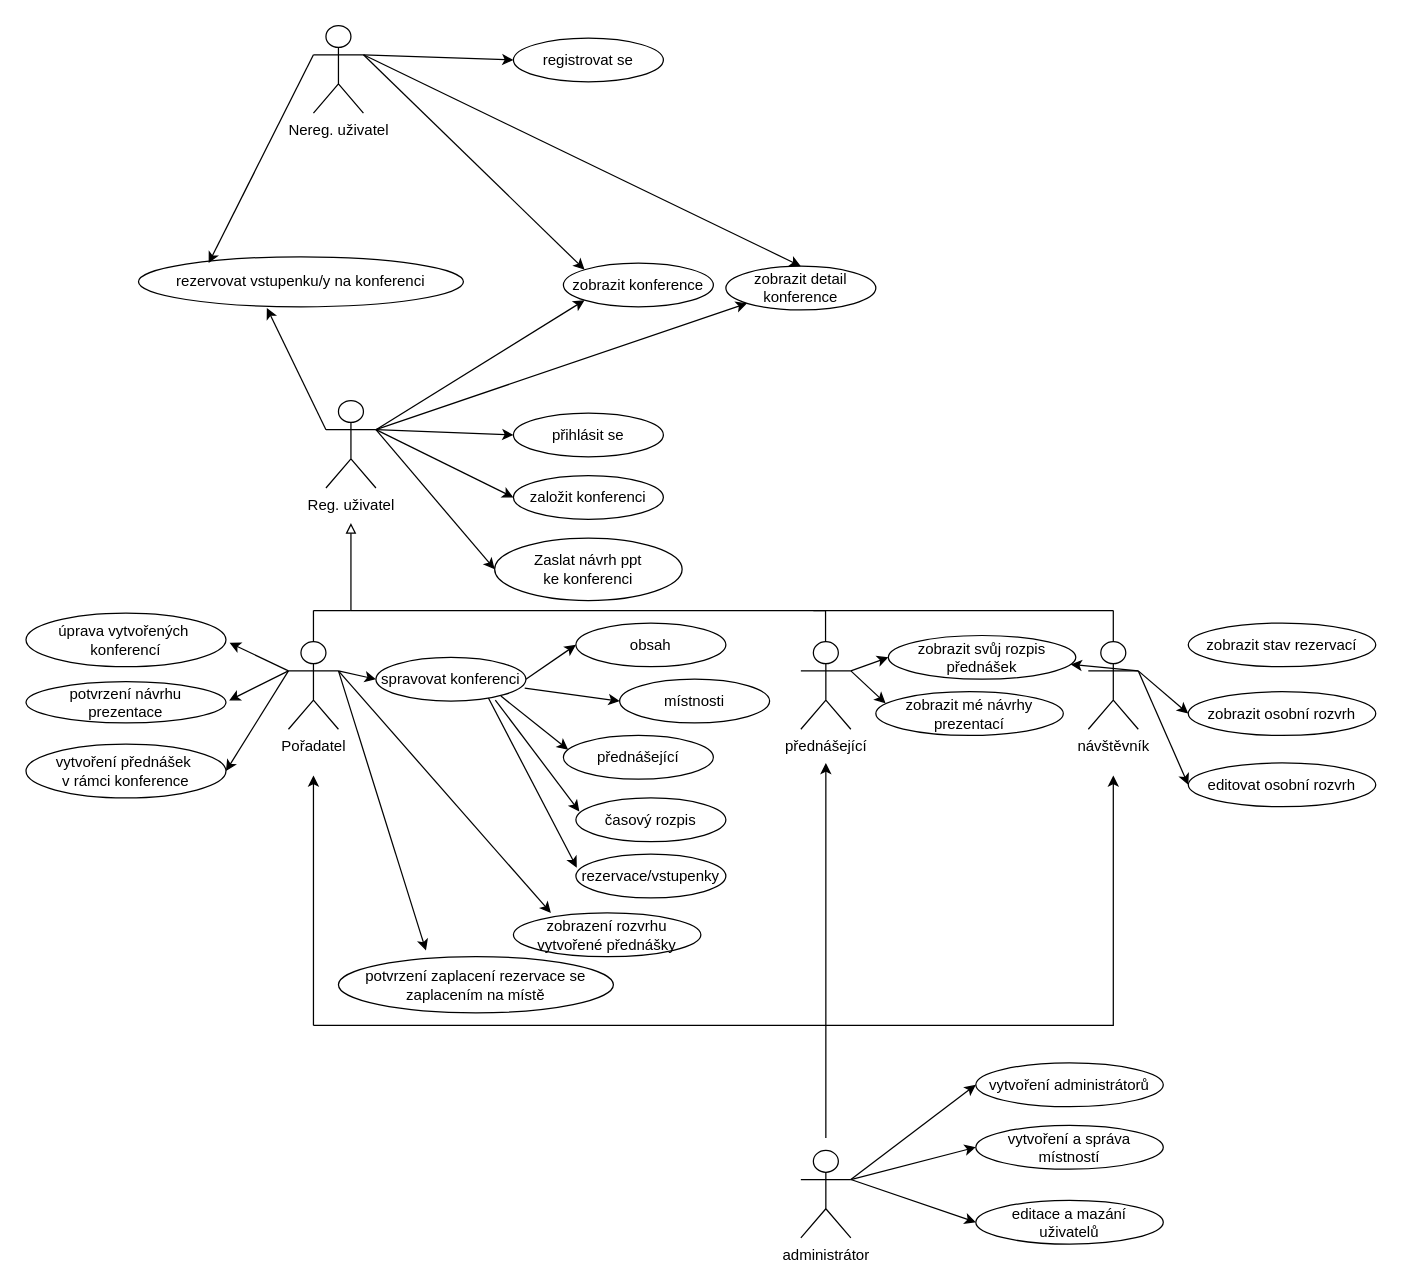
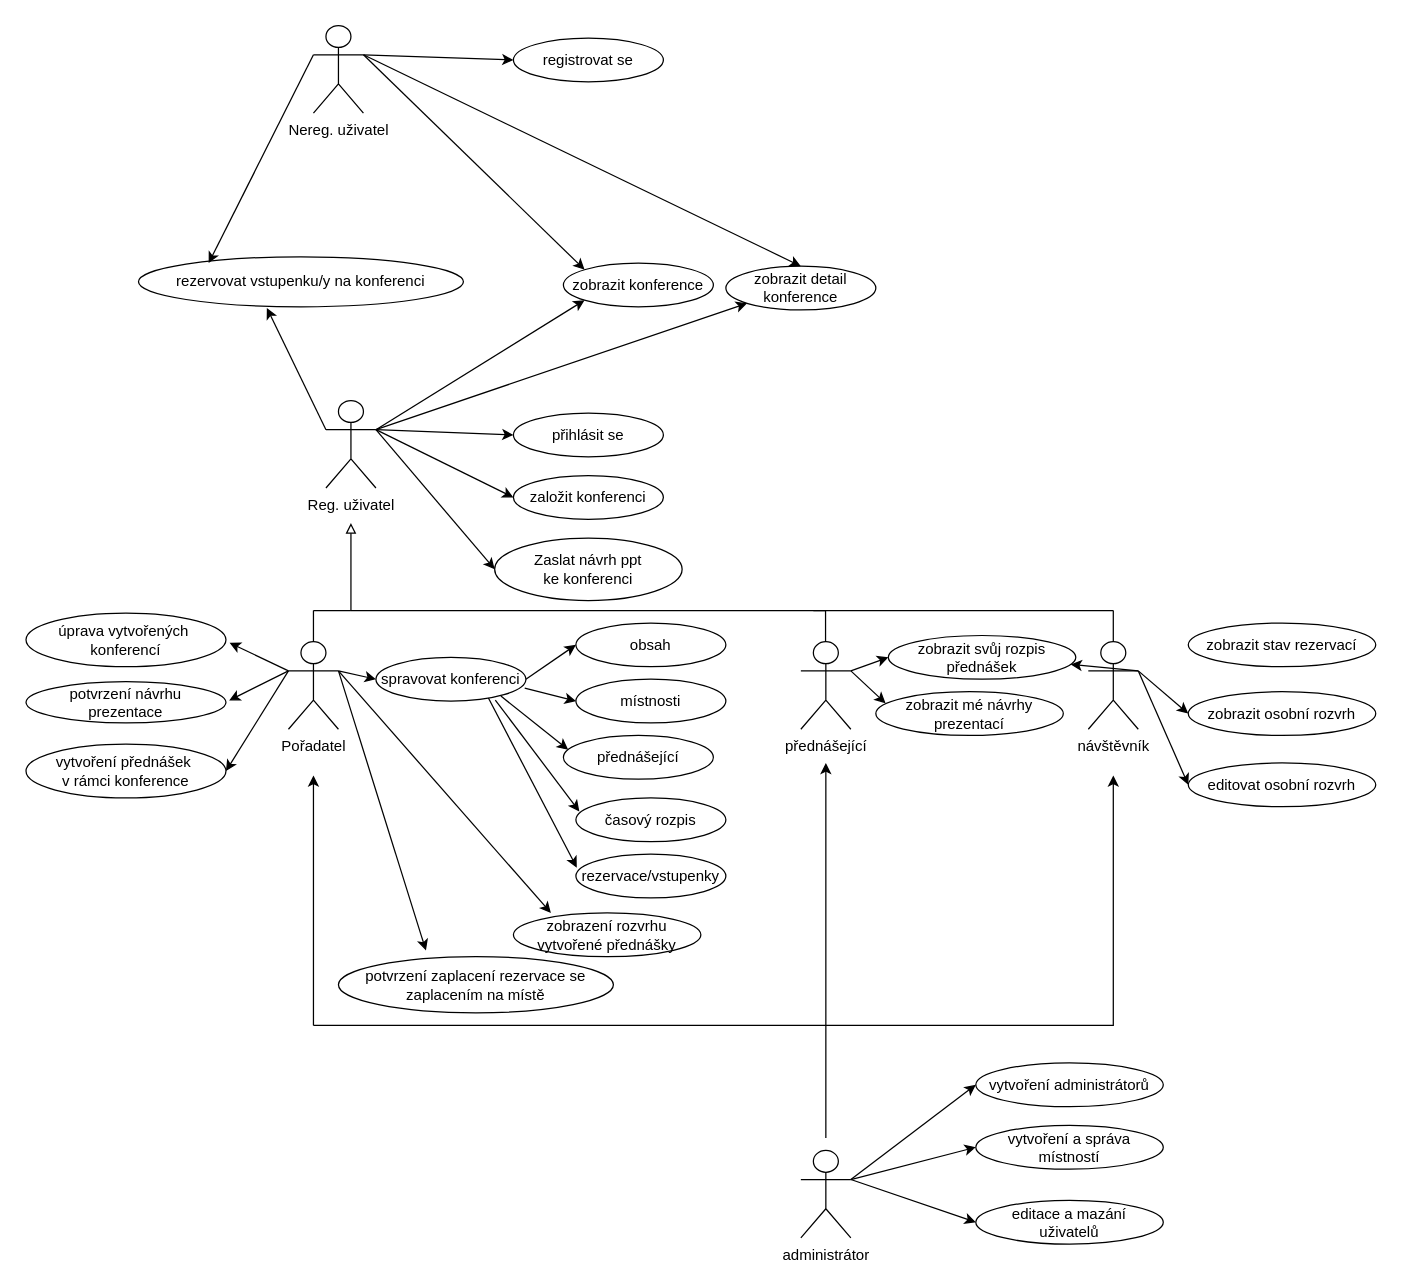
node "místnosti": moved (694, 701) -> (651, 701)
